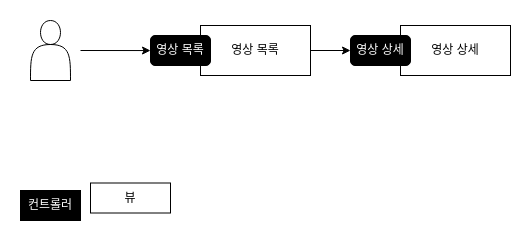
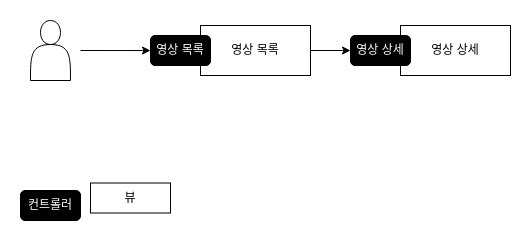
node "컨트롤러": shape rectangle -> rounded rectangle
